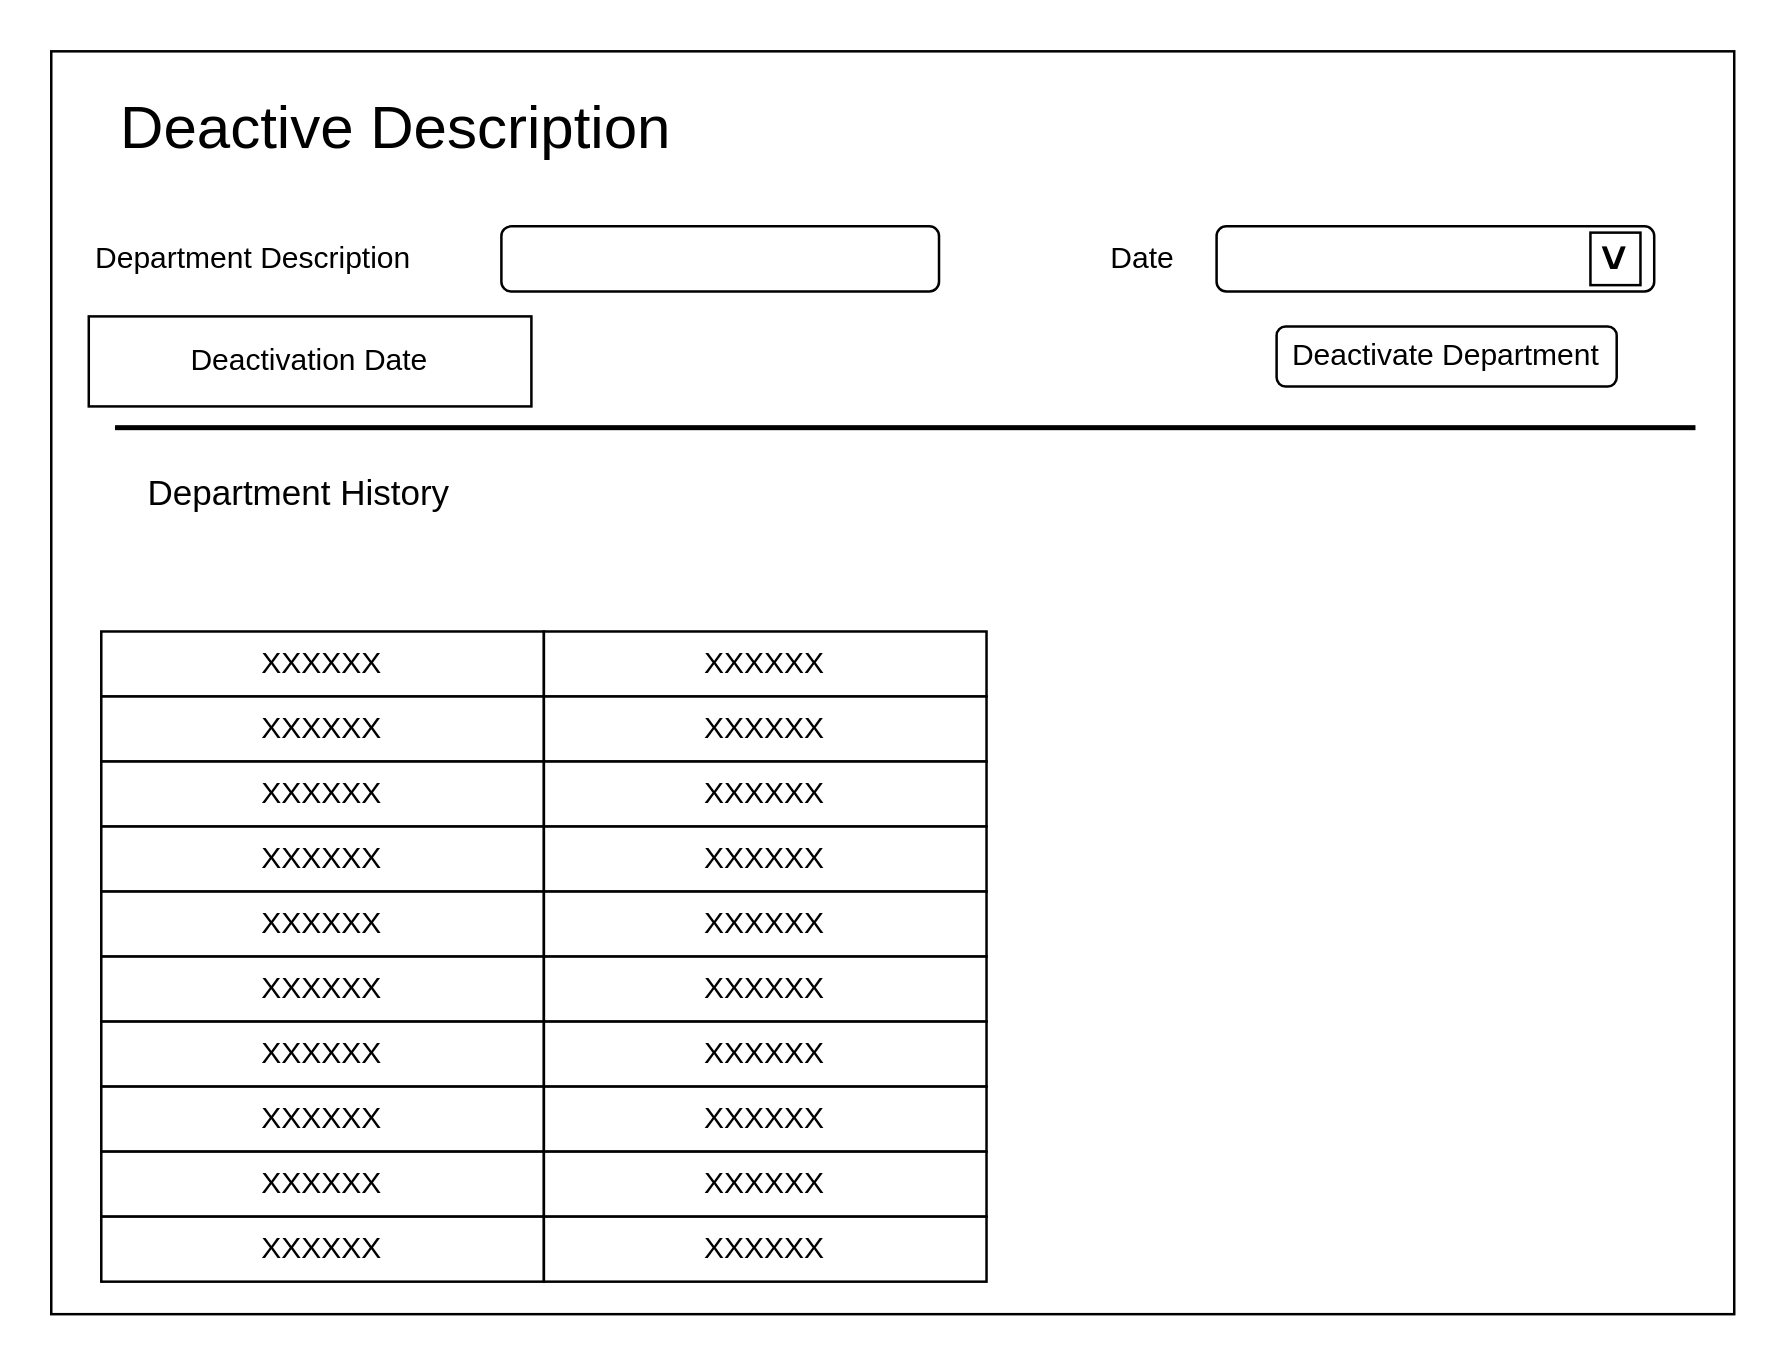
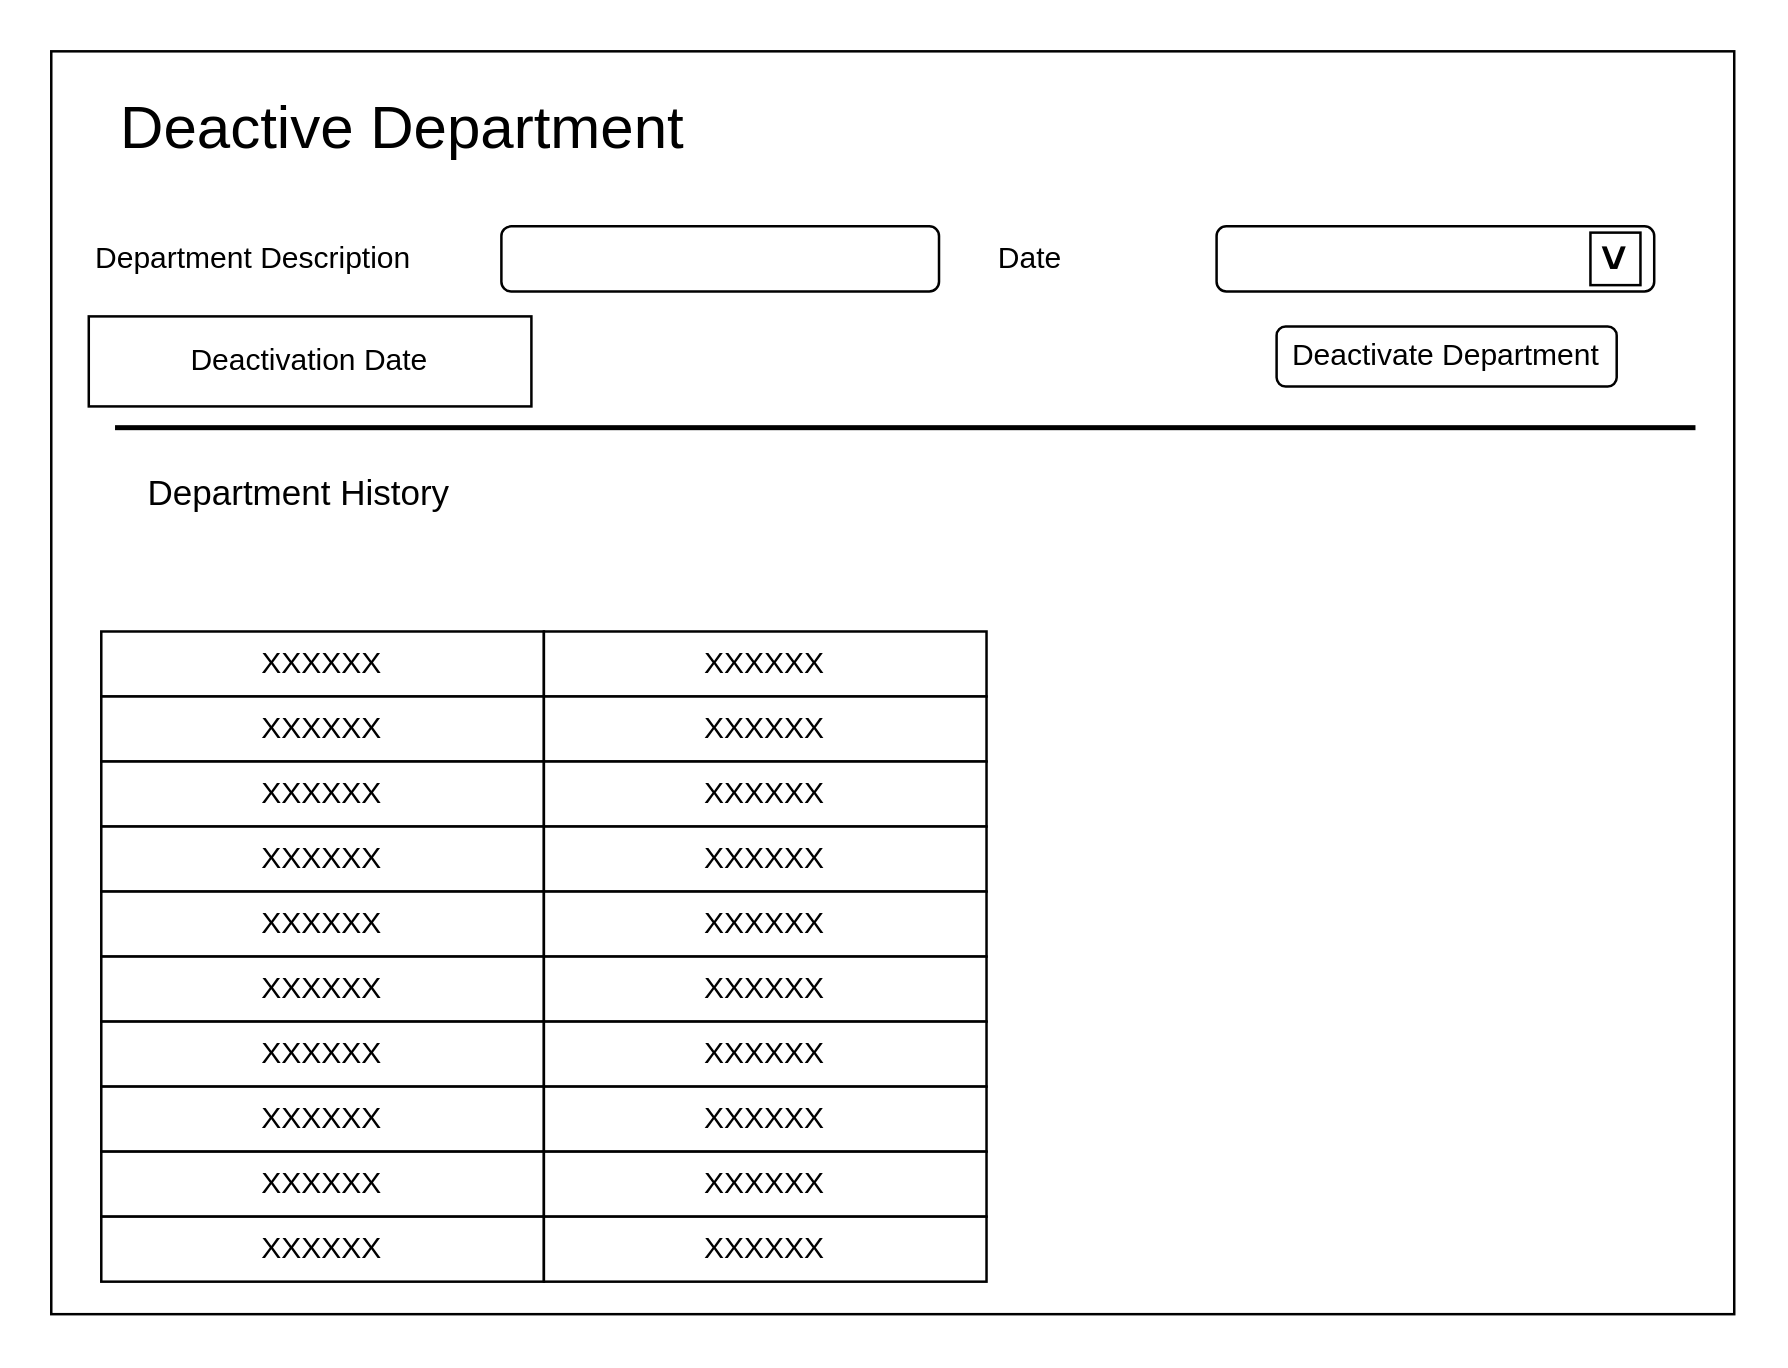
node "Deactive Description": label "Deactive Description" -> "Deactive Department"
node "Date": moved (1155, 259) -> (1043, 259)
